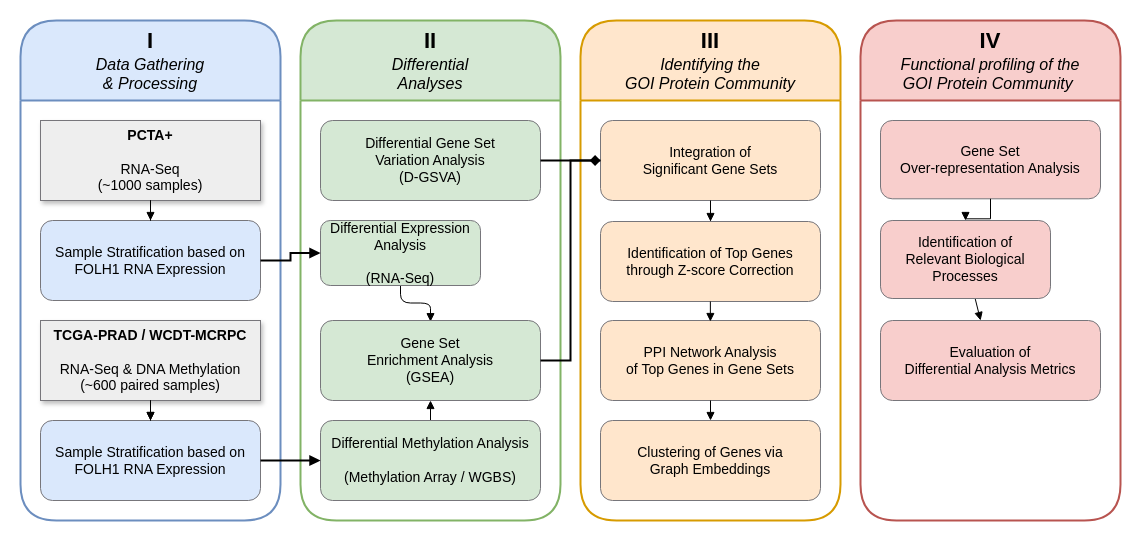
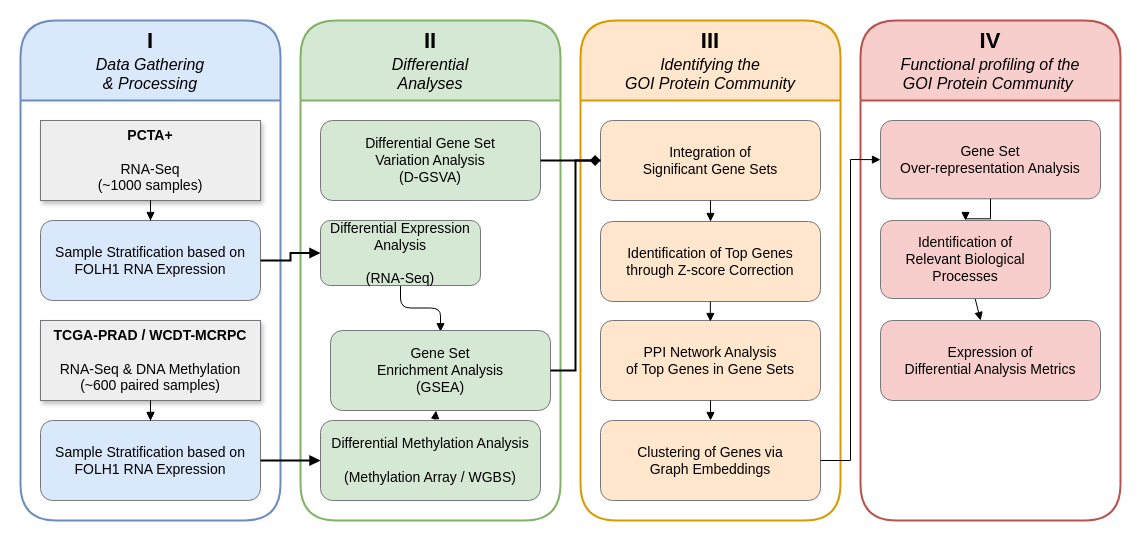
edge "Clustering of Genes via Graph Embeddings" -> "Gene Set Over-representation Analysis": added
node "Gene Set Enrichment Analysis (GSEA)": moved (430, 361) -> (440, 371)
node "Evaluation of Differential Analysis Metrics": label "Evaluation of Differential Analysis Metrics" -> "Expression of Differential Analysis Metrics"
